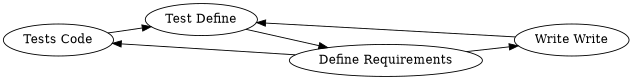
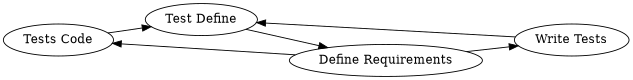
node "Write Write": label "Write Write" -> "Write Tests"
